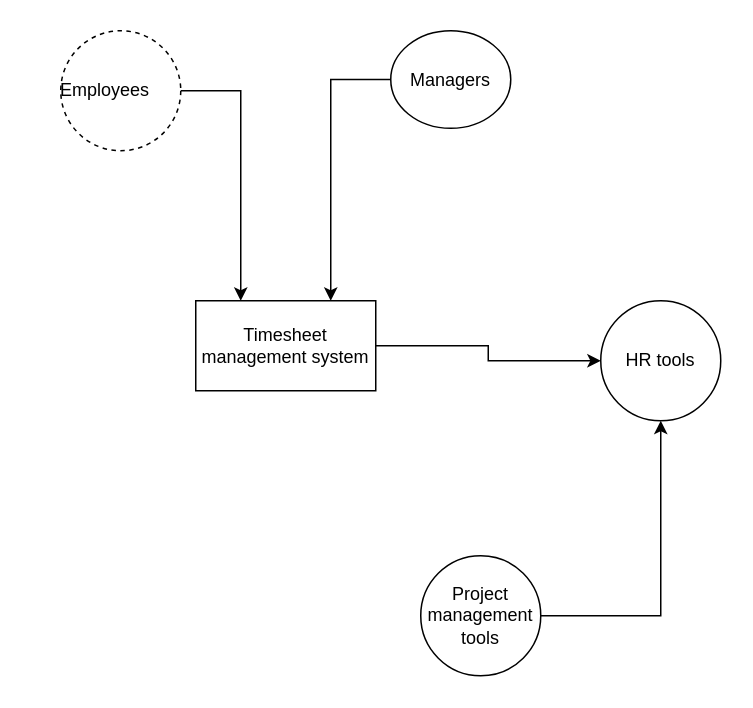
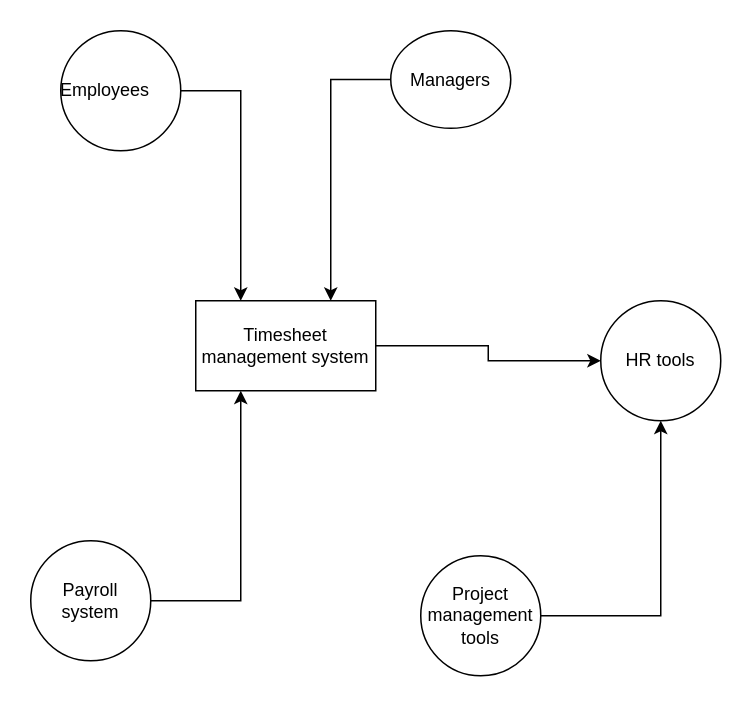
node "Employees": style dashed -> solid
edge "Payroll system" -> "Timesheet management system": added
node "Payroll system": added
